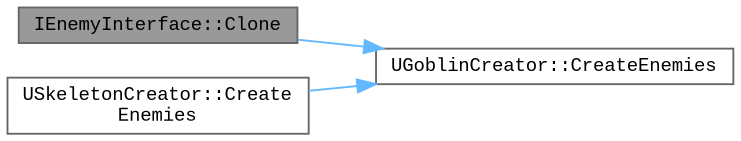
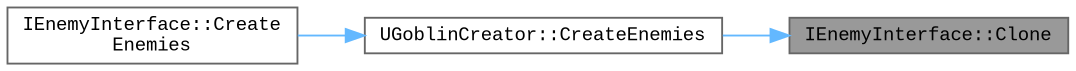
edge "IEnemyInterface::Clone" -> "UGoblinCreator::CreateEnemies": reversed
node "USkeletonCreator::Create Enemies": label "USkeletonCreator::Create Enemies" -> "IEnemyInterface::Create Enemies"
